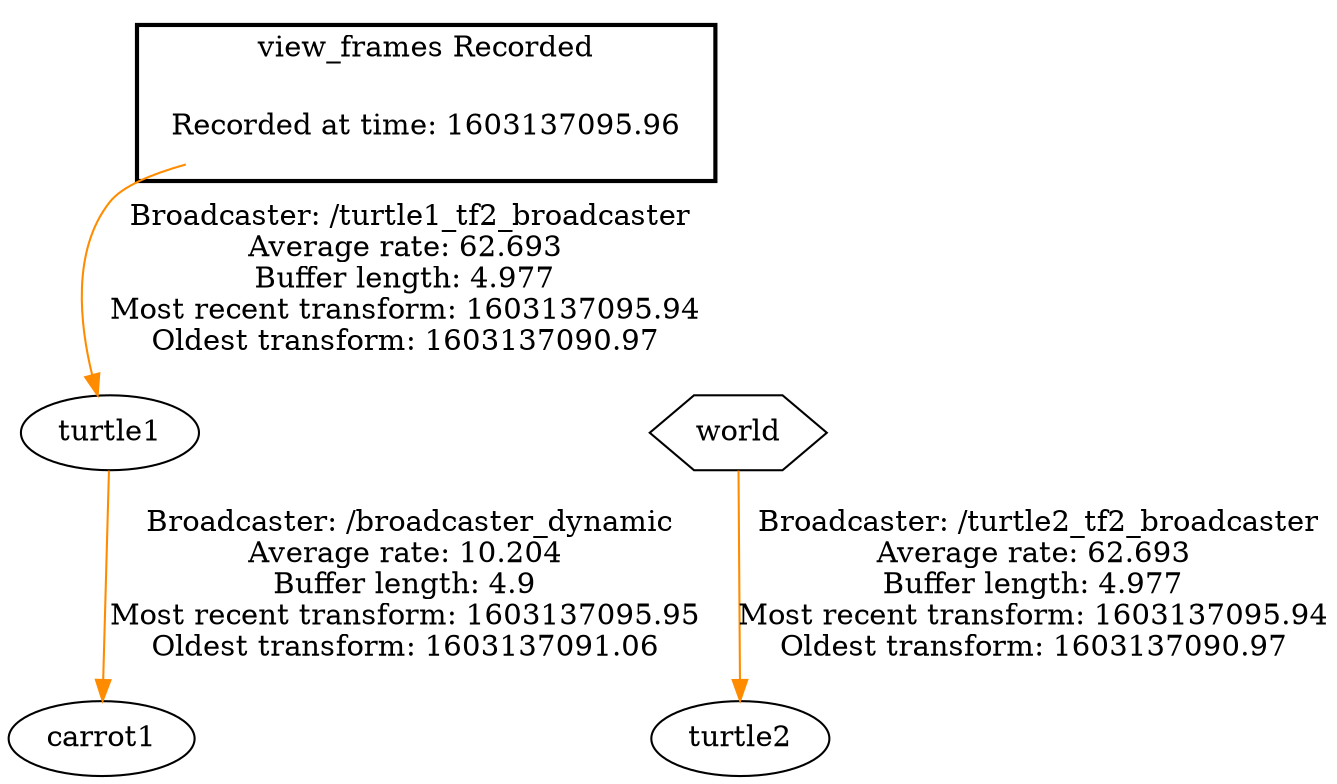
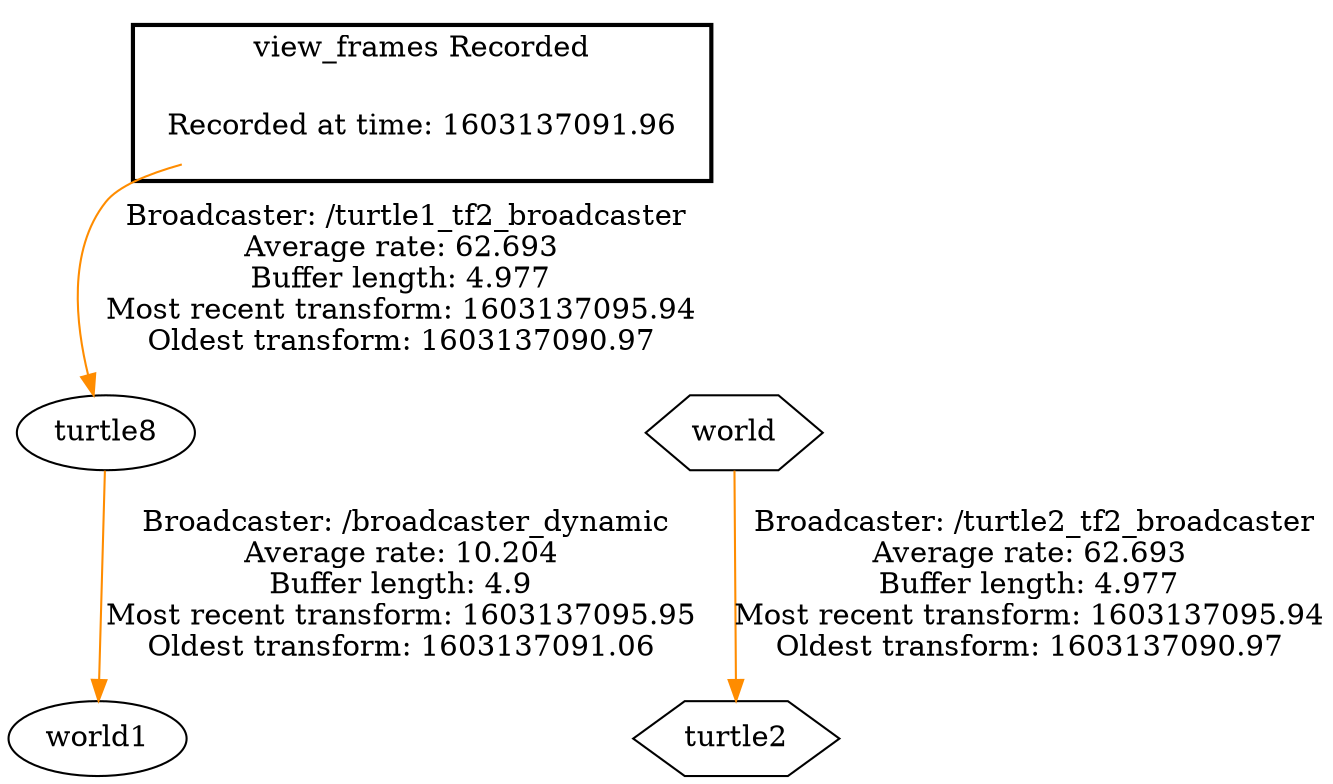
node "Recorded at time: 1603137095.96": label "Recorded at time: 1603137095.96" -> "Recorded at time: 1603137091.96"
node "turtle1": label "turtle1" -> "turtle8"
node "carrot1": label "carrot1" -> "world1"
node "turtle2": shape ellipse -> hexagon
